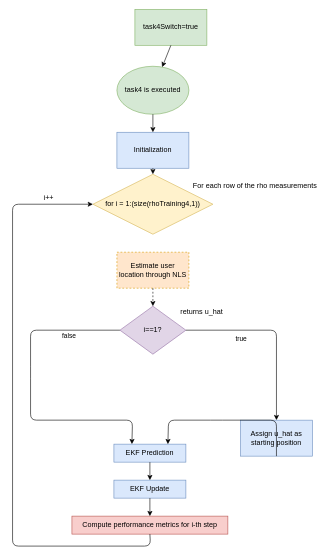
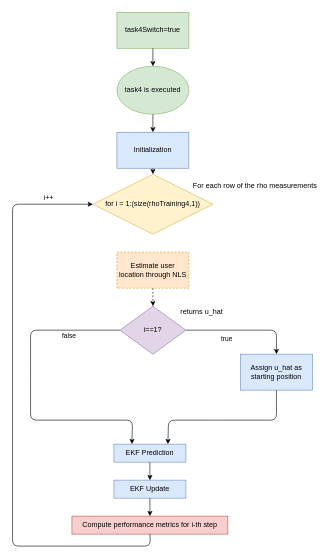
node "task4Switch=true": moved (171, 27) -> (153, 30)
node "Assign u_hat as starting position": moved (276, 438) -> (276, 372)
